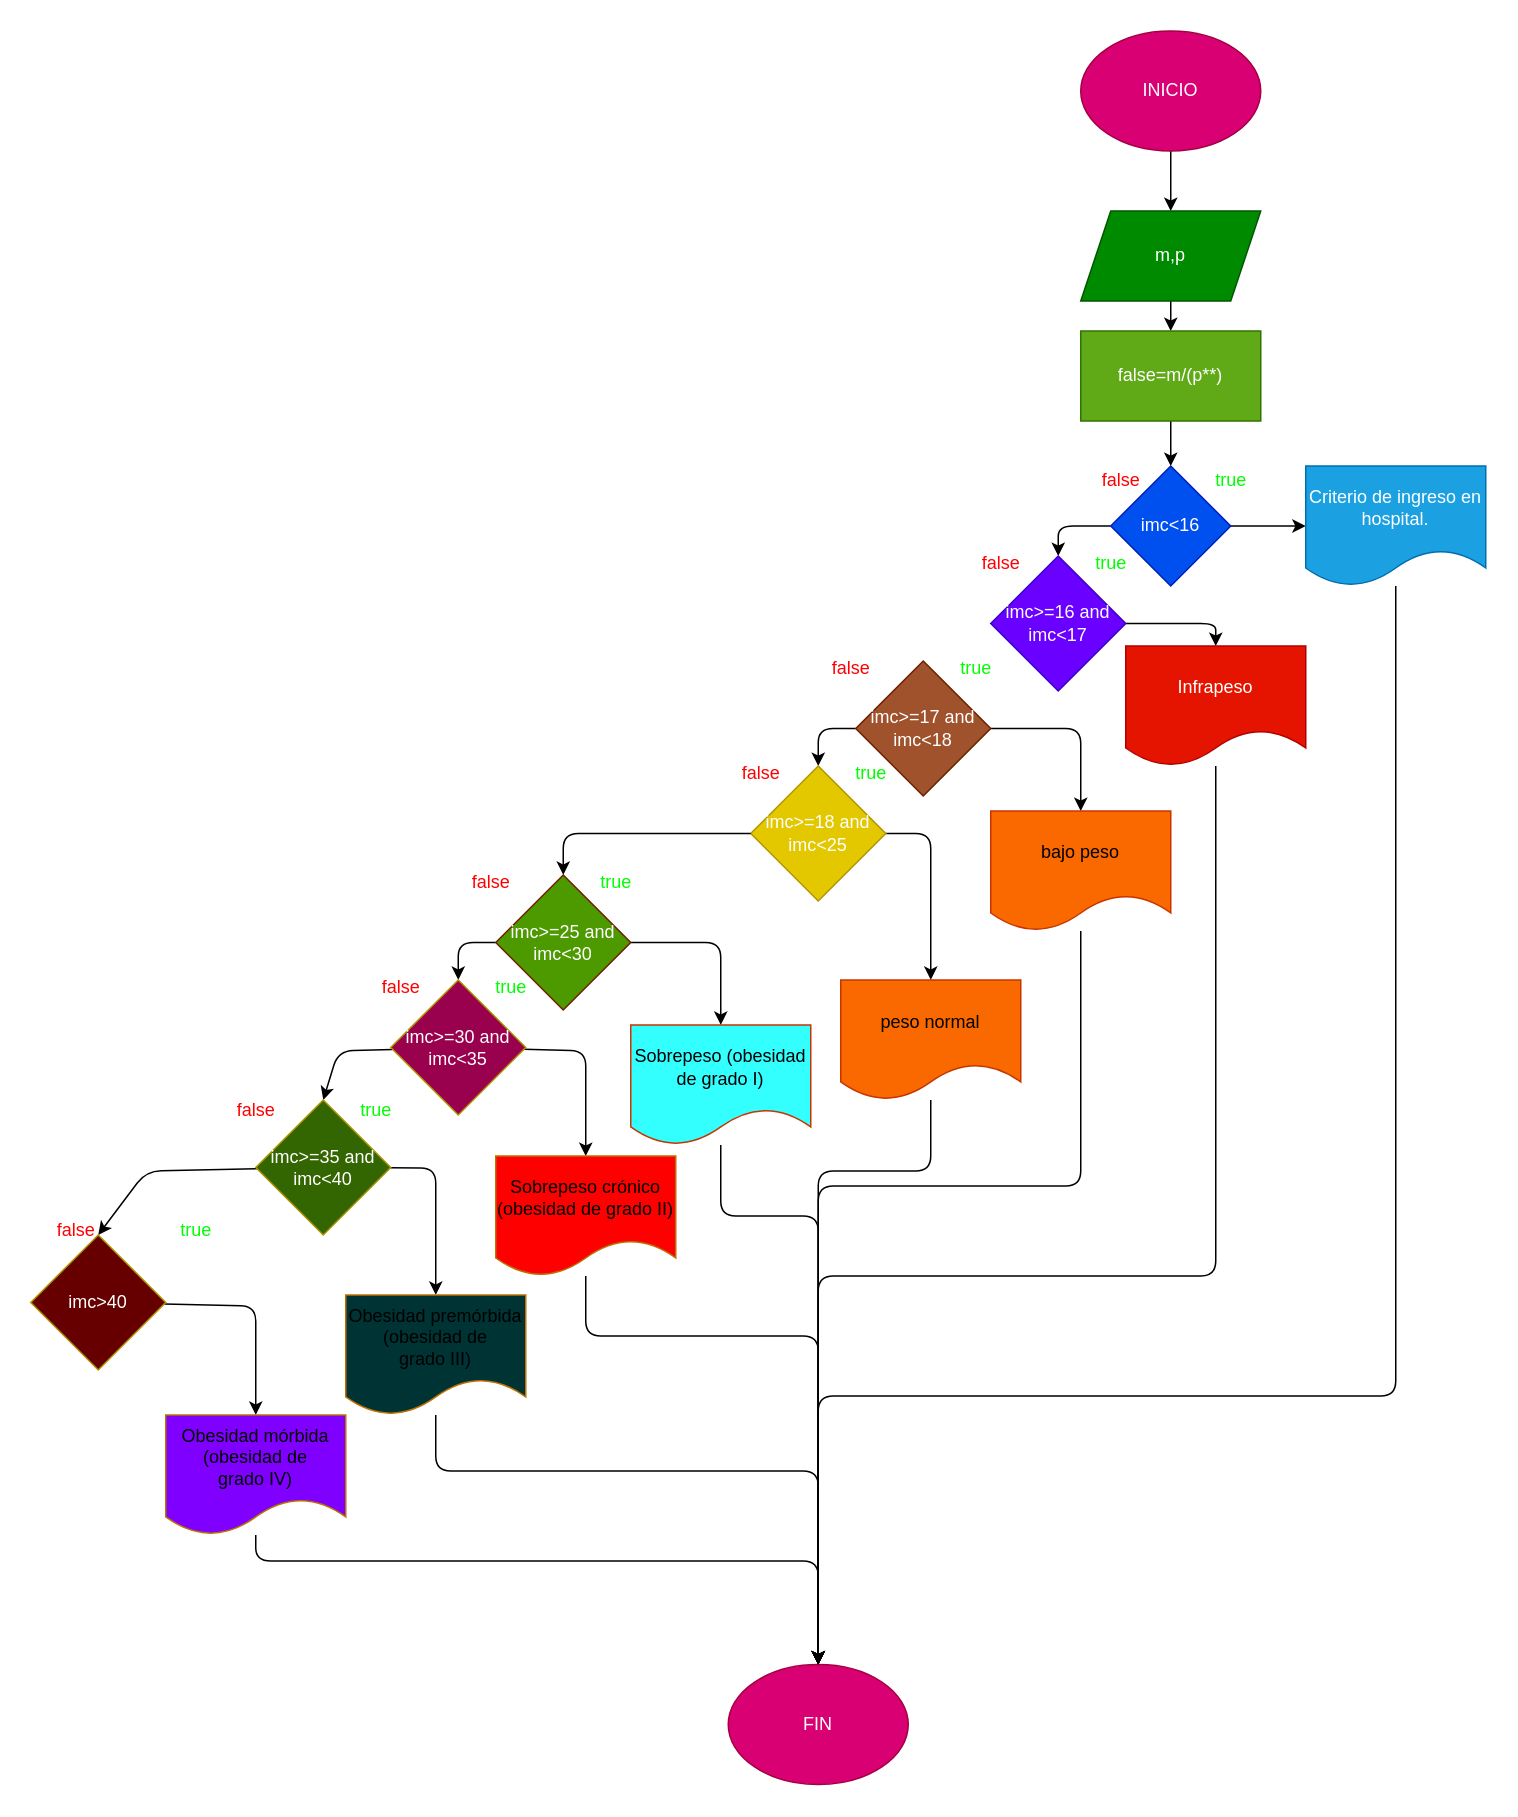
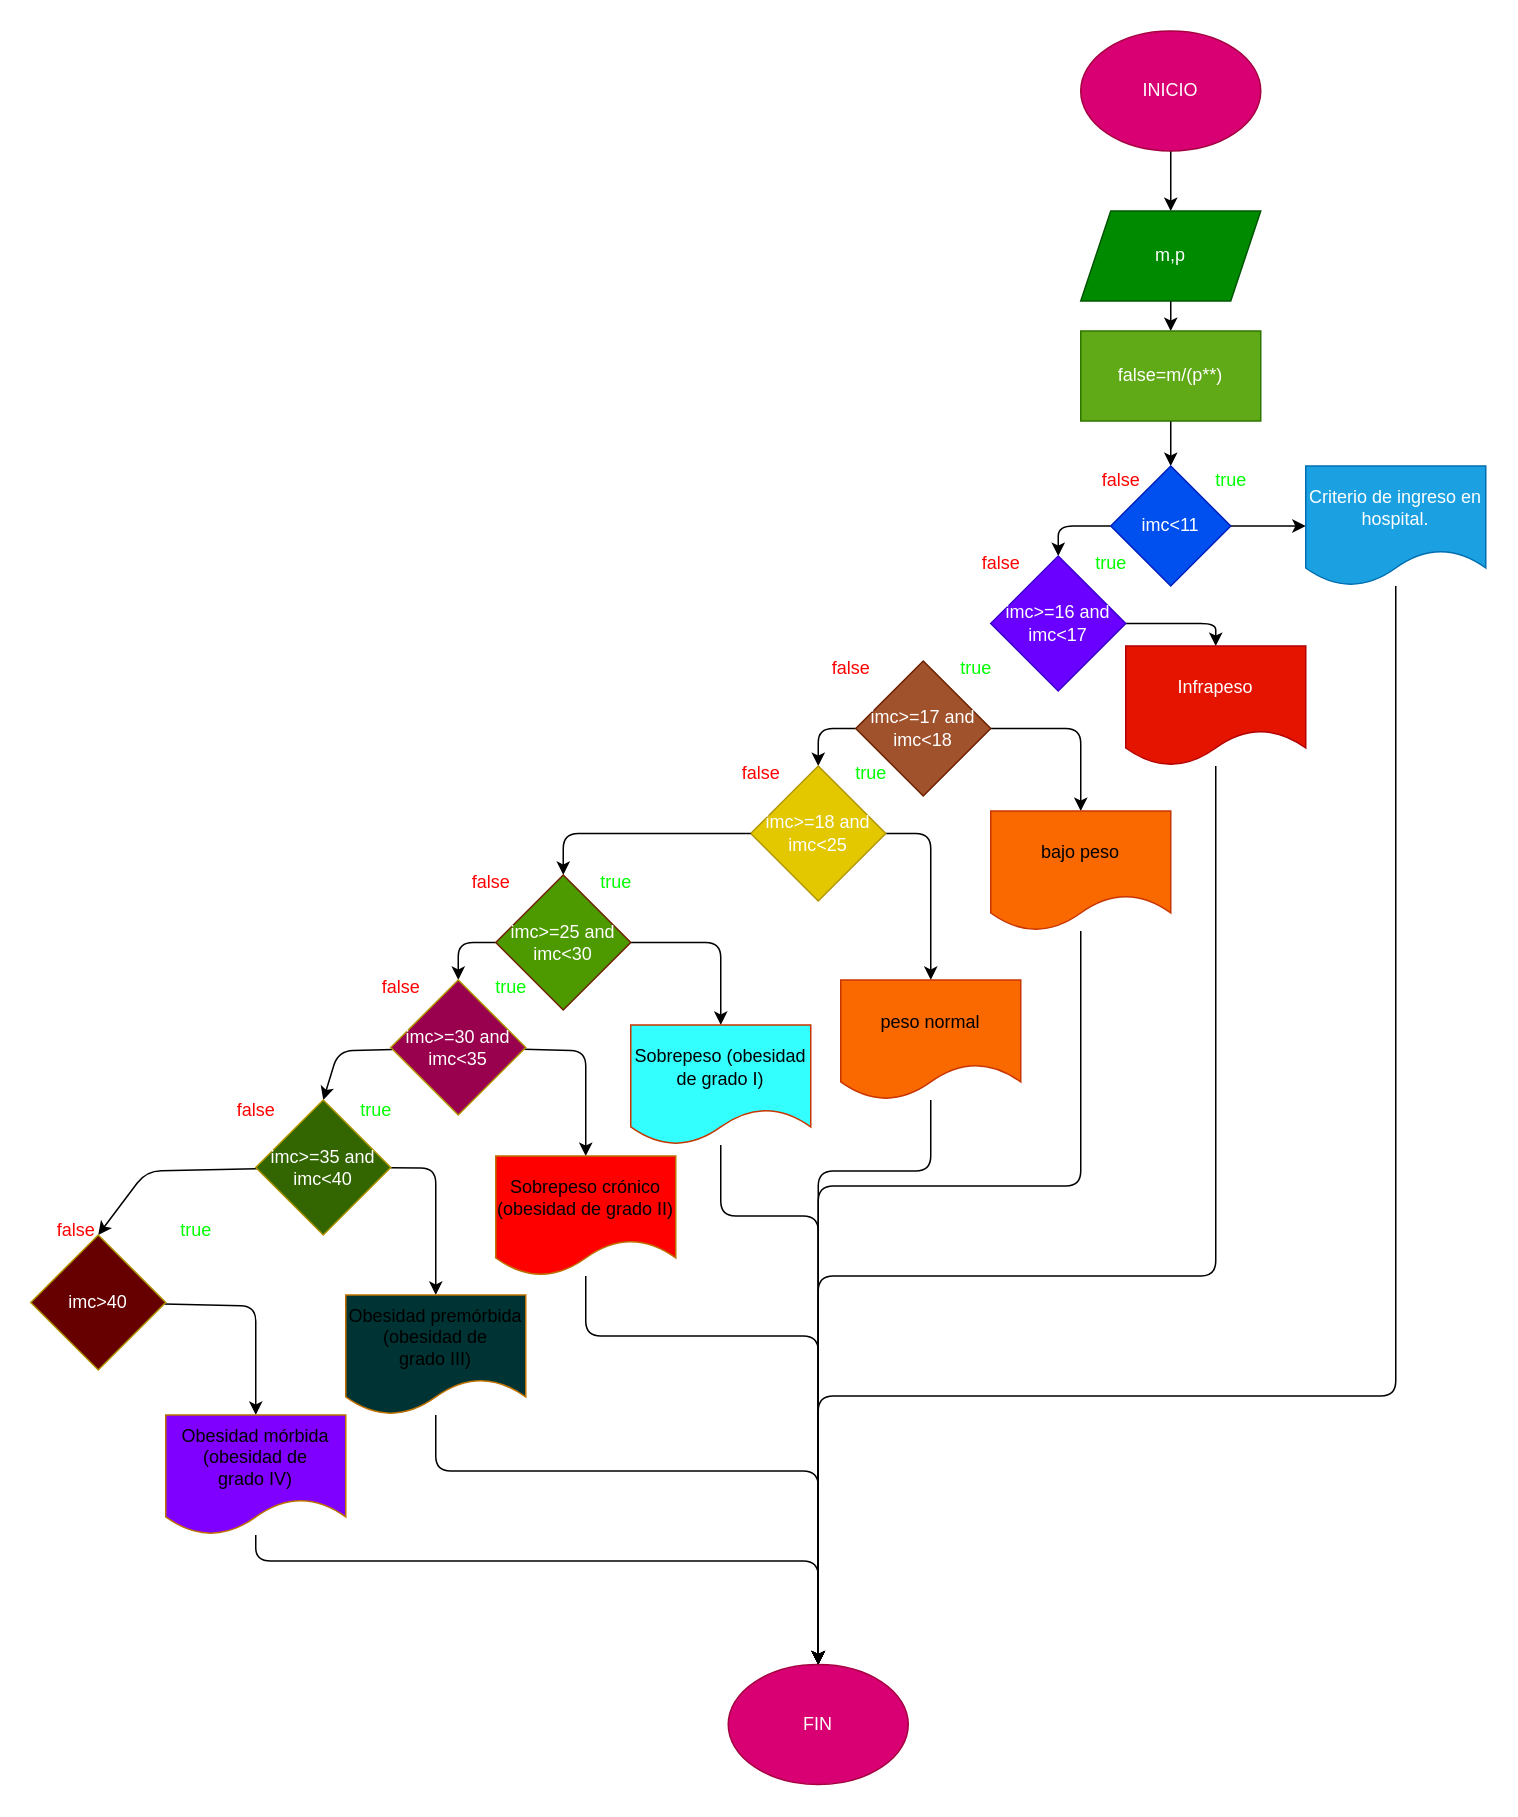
node "imc<16": label "imc<16" -> "imc<11"
